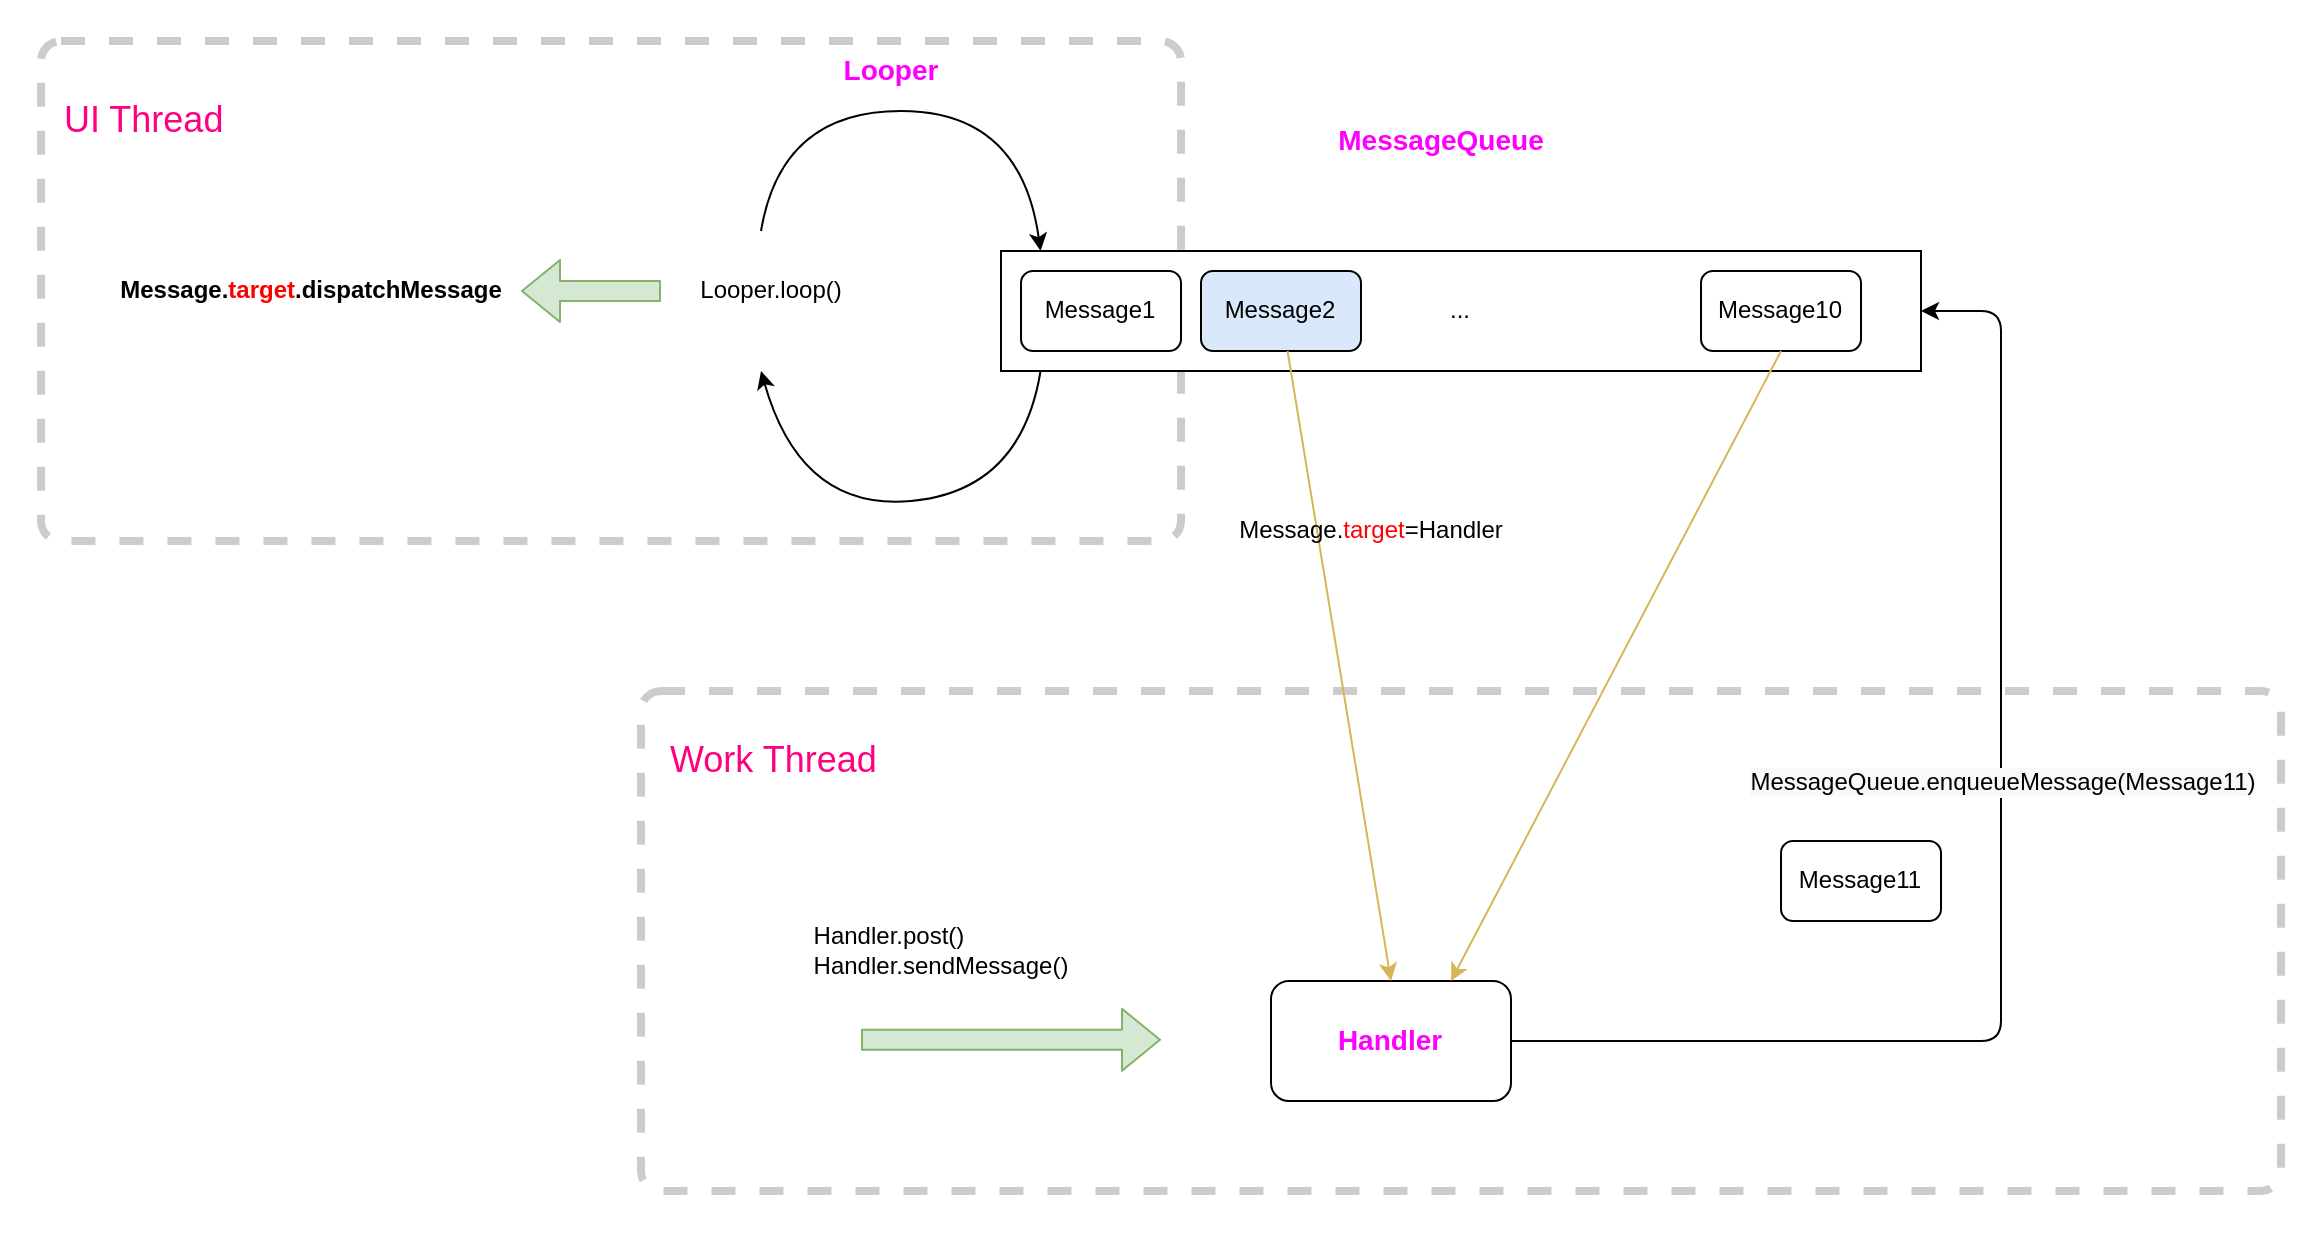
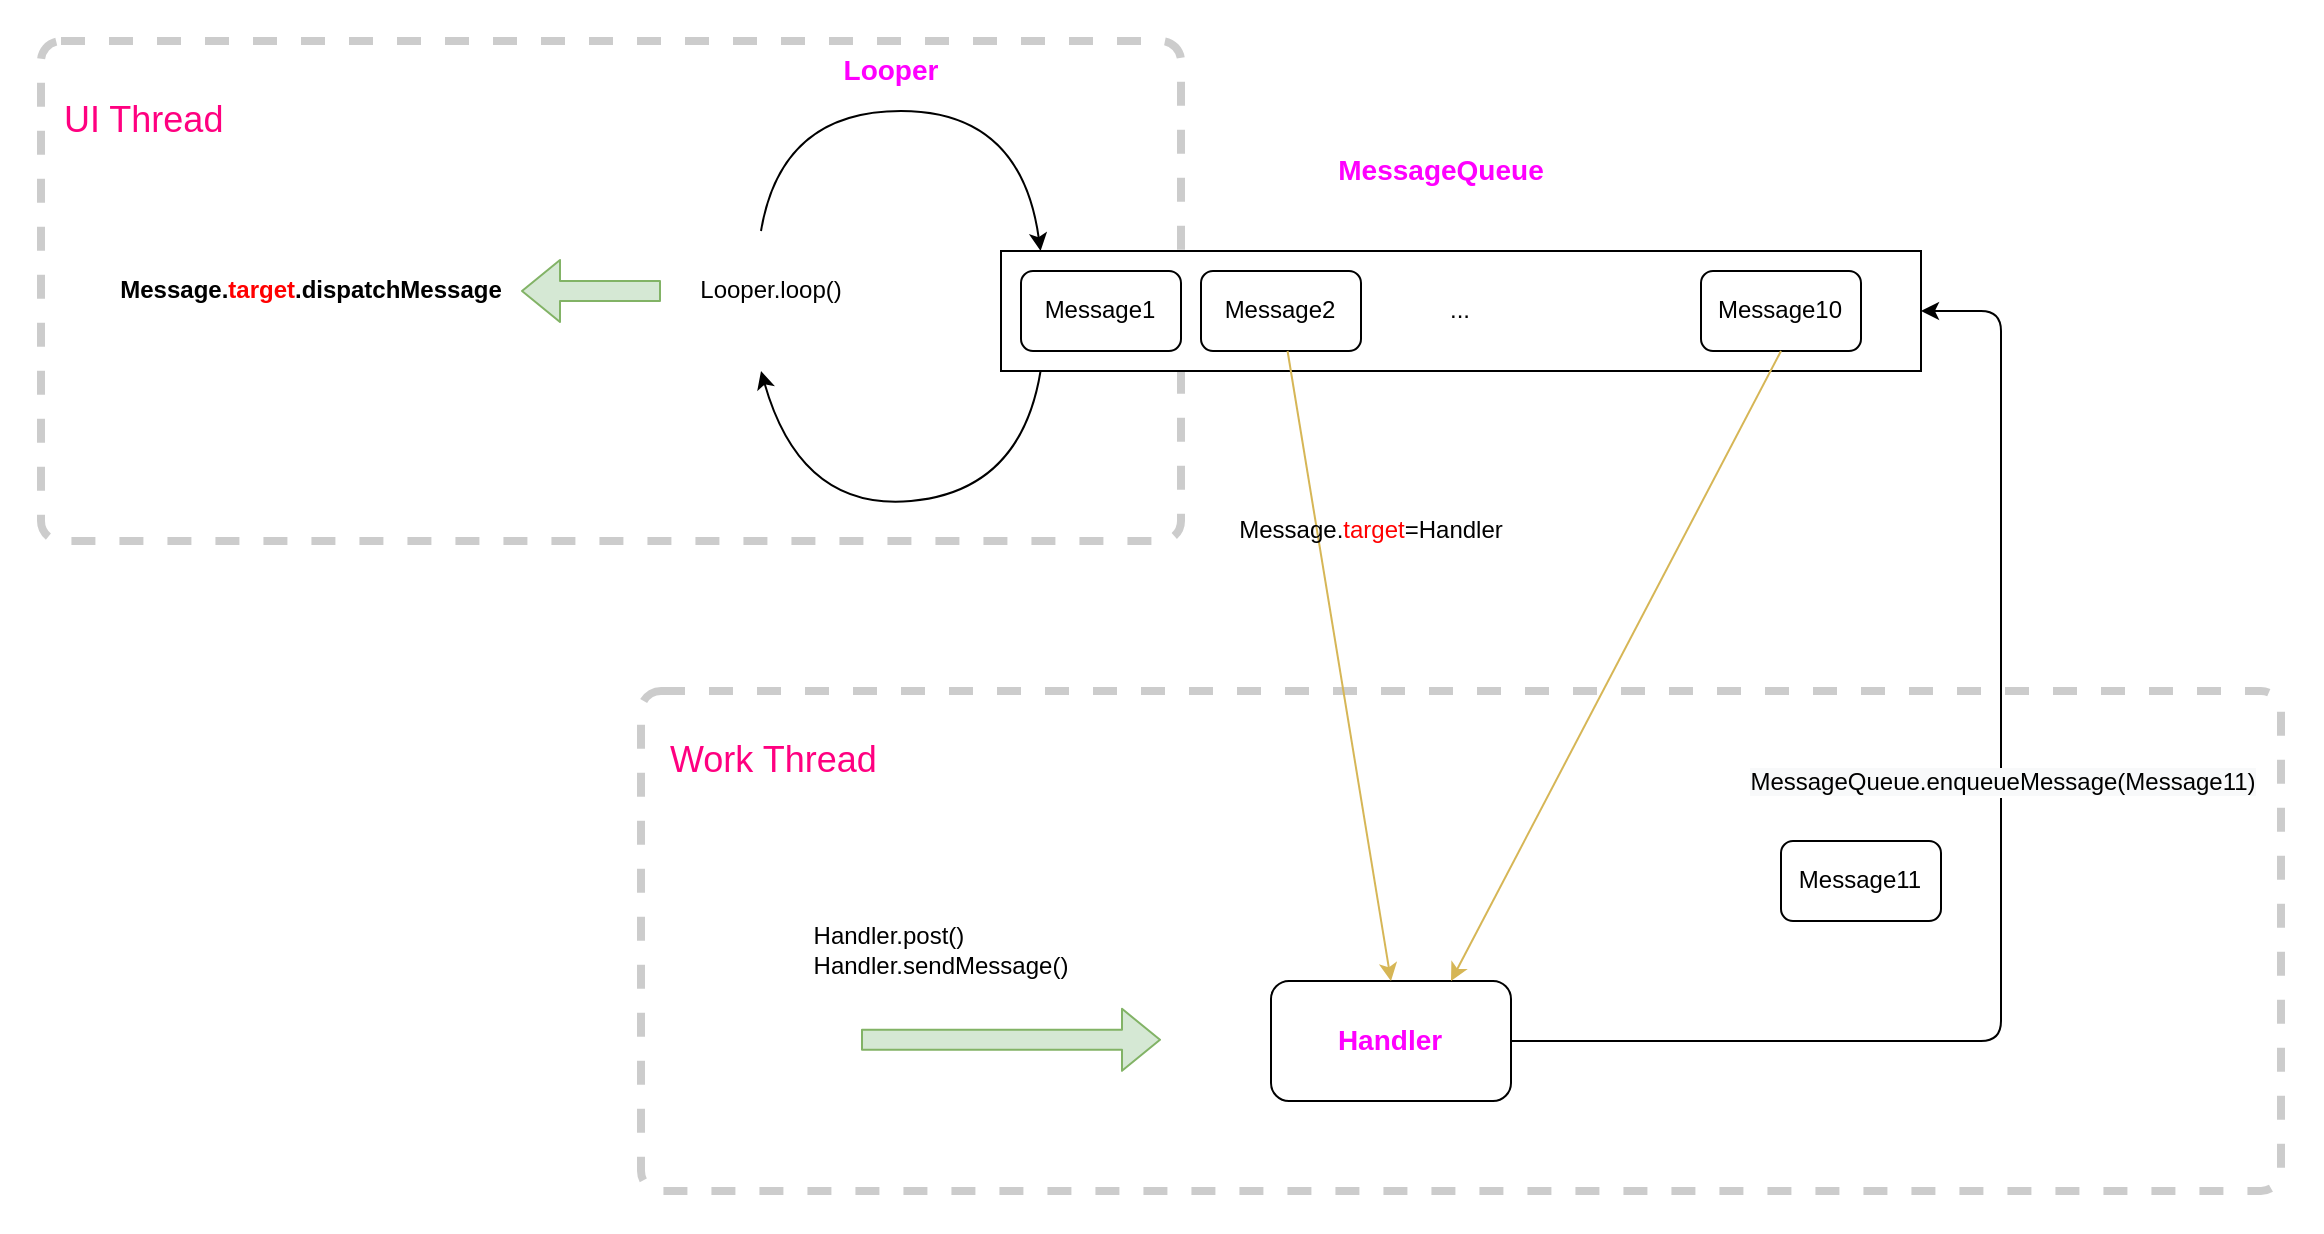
node "MessageQueue": moved (1441, 141) -> (1441, 171)
node "Message2": fillcolor #dae8fc -> #ffffff
